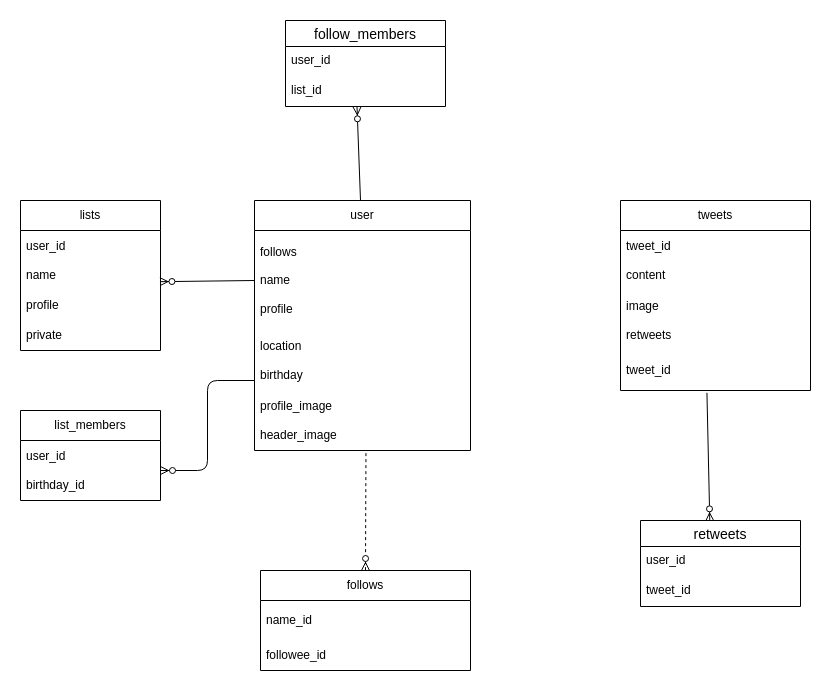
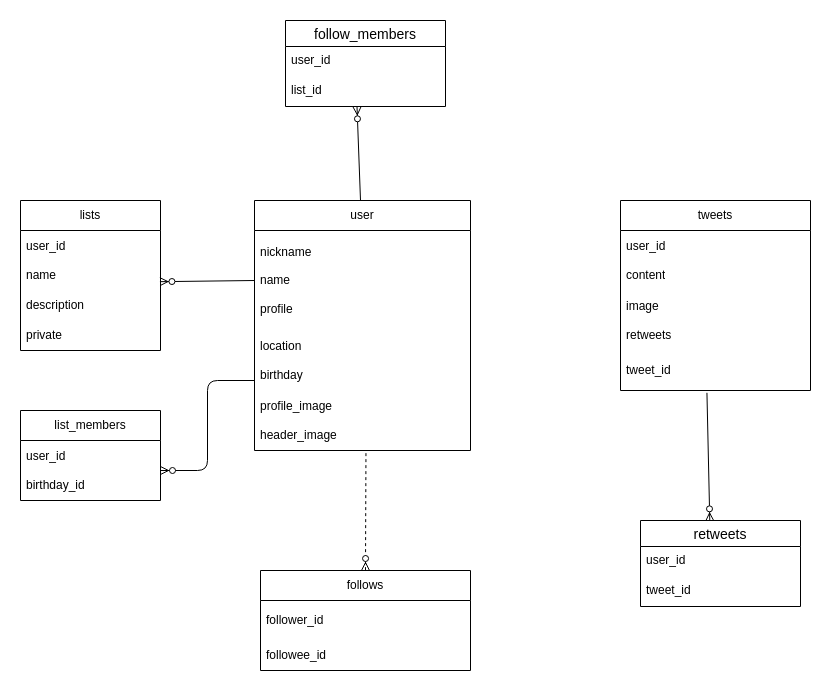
node "tweet_id content": label "tweet_id content" -> "user_id content"
node "follows name profile": label "follows name profile" -> "nickname name profile"
node "profile": label "profile" -> "description"
node "name_id": label "name_id" -> "follower_id"
